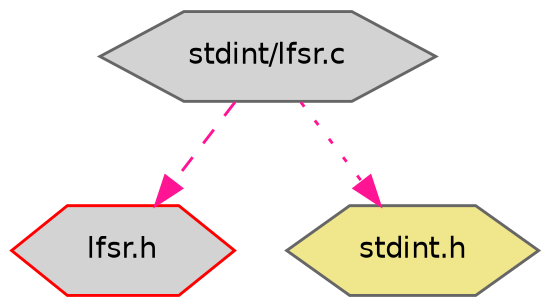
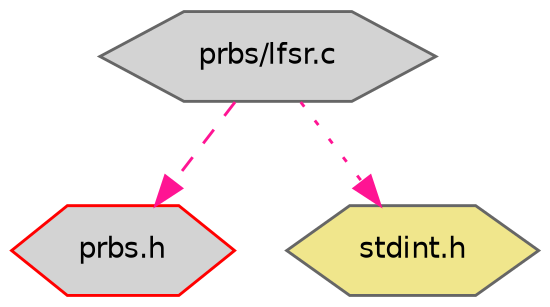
node "stdint/lfsr.c": label "stdint/lfsr.c" -> "prbs/lfsr.c"
node "lfsr.h": label "lfsr.h" -> "prbs.h"
